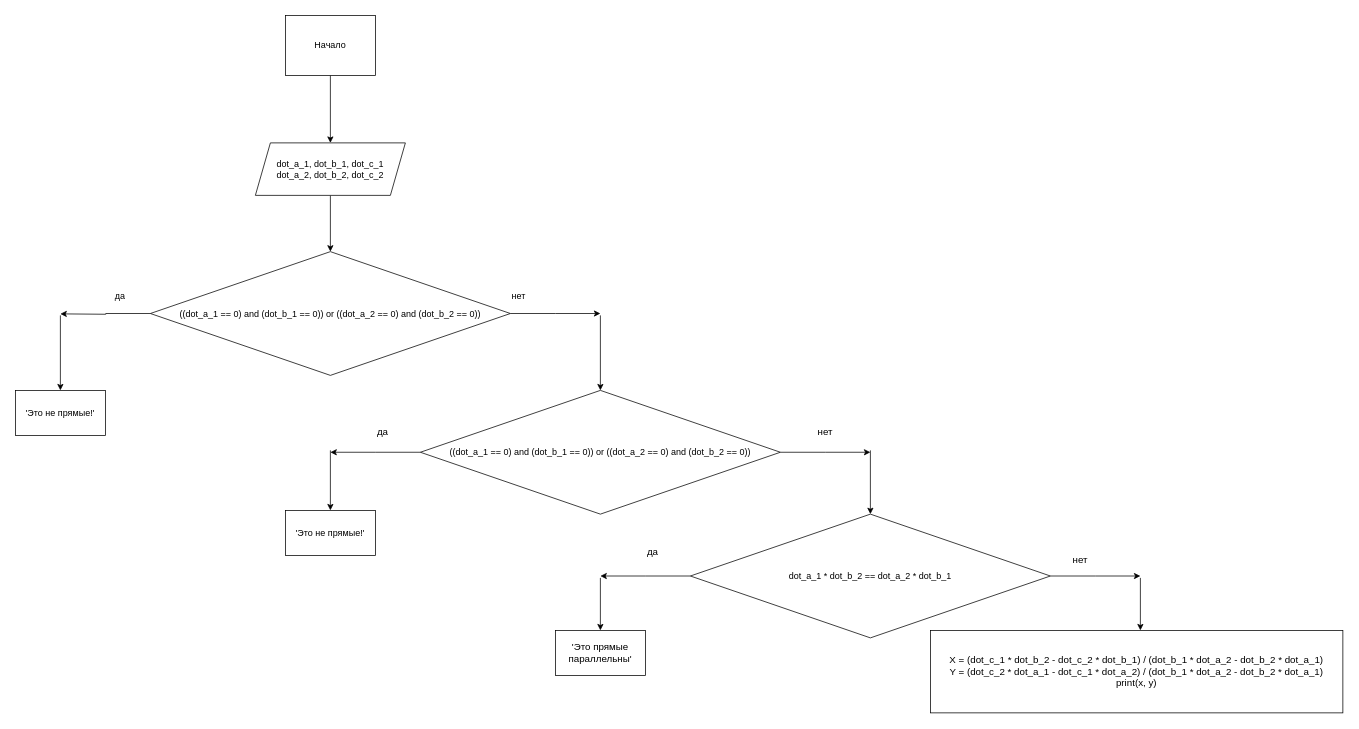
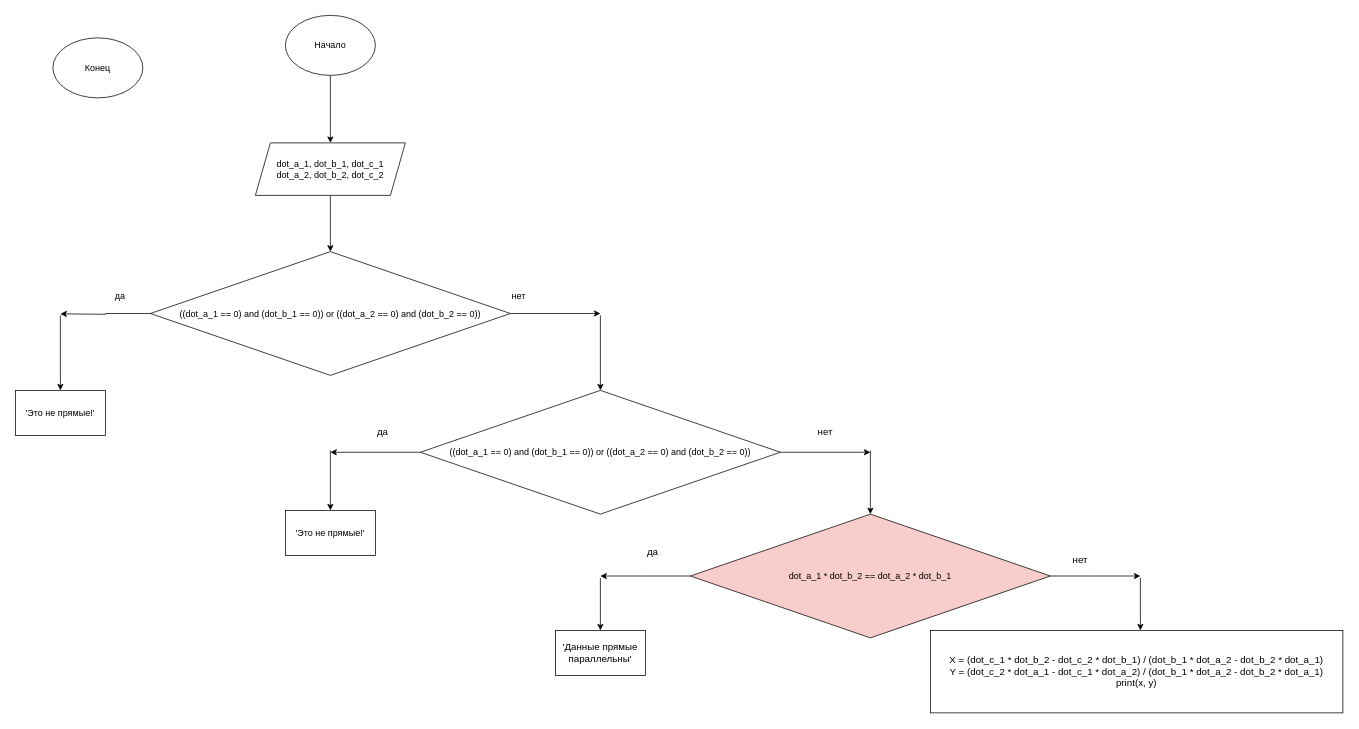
node "Начало": shape rectangle -> ellipse
node "Конец": added
node "dot_a_1 * dot_b_2 == dot_a_2 * dot_b_1": fillcolor #ffffff -> #f8cecc
node "'Это прямые параллельны'": label "'Это прямые параллельны'" -> "'Данные прямые параллельны'"
